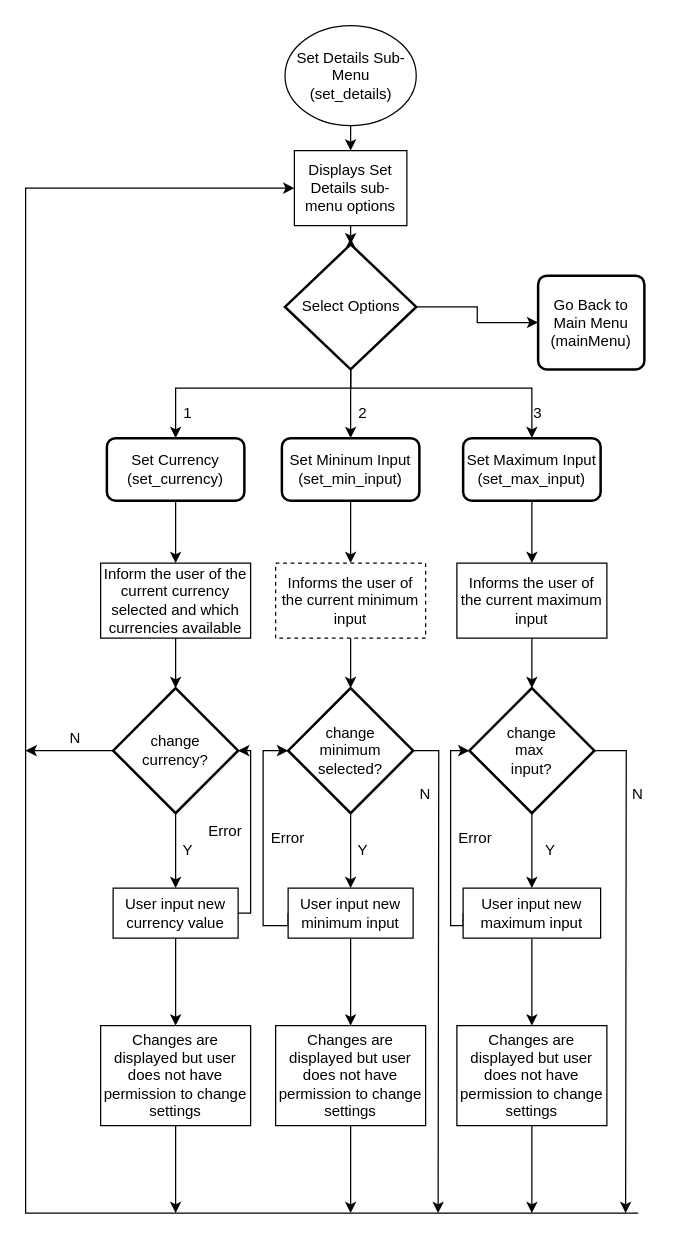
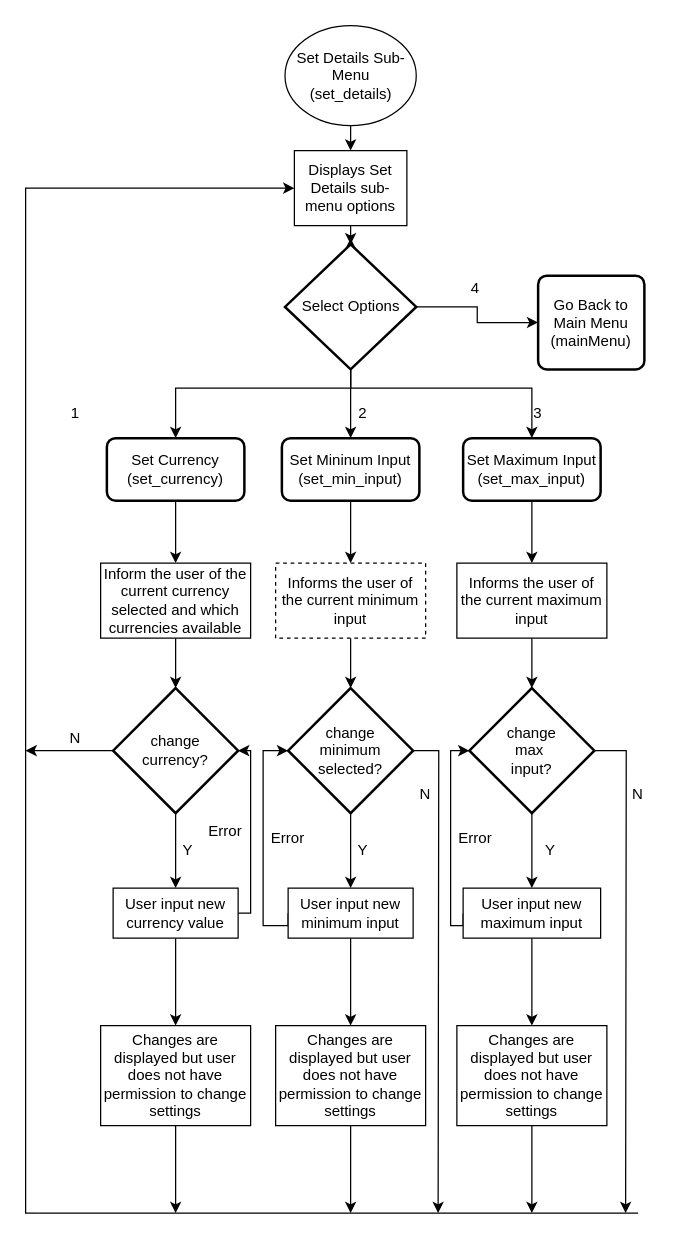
node "4": added
node "1": moved (188, 413) -> (76, 413)
